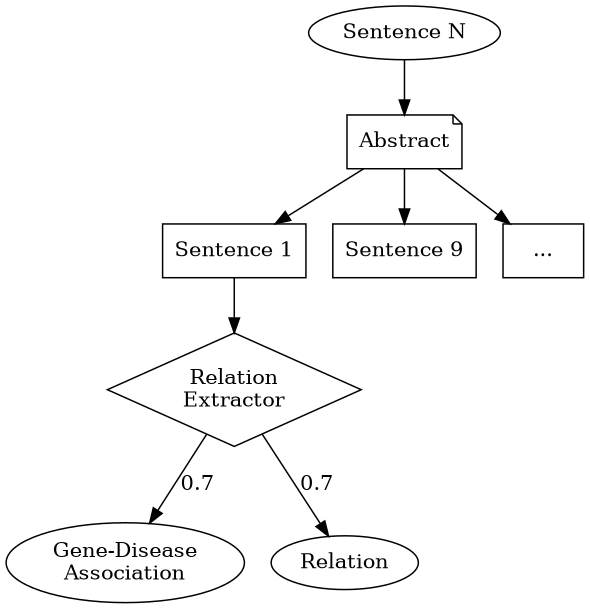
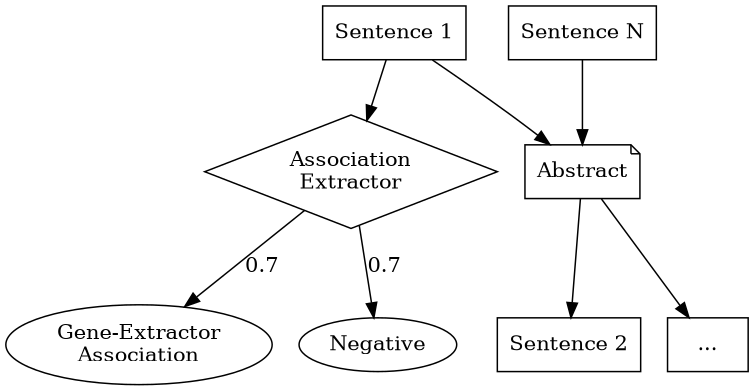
node "Sentence N": shape ellipse -> box
edge "Abstract" -> "Sentence 1": reversed
node "Sentence 9": label "Sentence 9" -> "Sentence 2"
node "Relation Extractor": label "Relation Extractor" -> "Association Extractor"
node "Gene-Disease Association": label "Gene-Disease Association" -> "Gene-Extractor Association"
node "Relation": label "Relation" -> "Negative"
